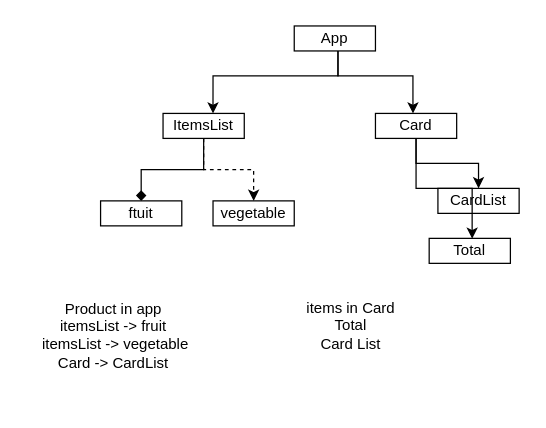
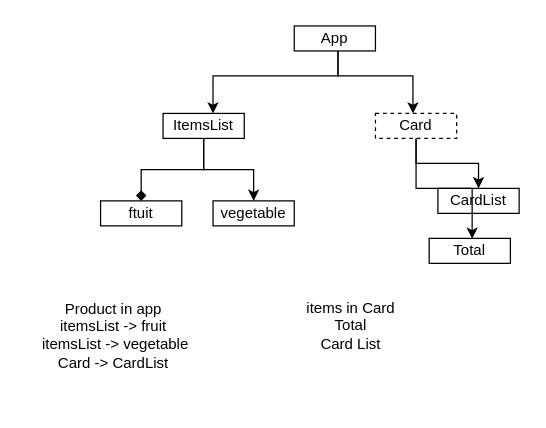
node "Card": style solid -> dashed
edge "ItemsList" -> "vegetable": style dashed -> solid
